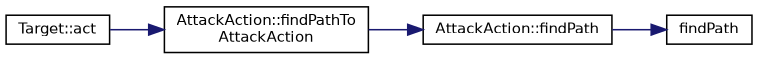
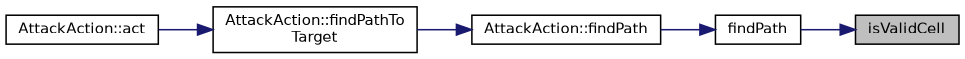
node "Target::act": label "Target::act" -> "AttackAction::act"
node "AttackAction::findPathTo AttackAction": label "AttackAction::findPathTo AttackAction" -> "AttackAction::findPathTo Target"
node "isValidCell": added
